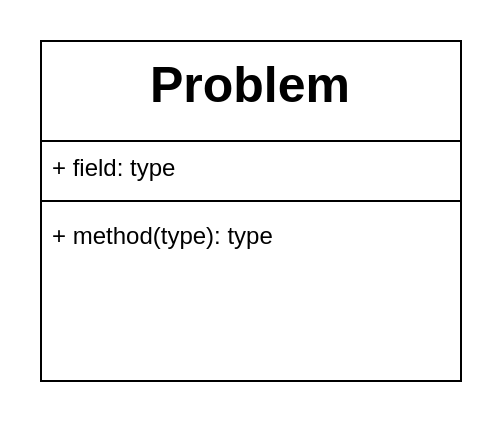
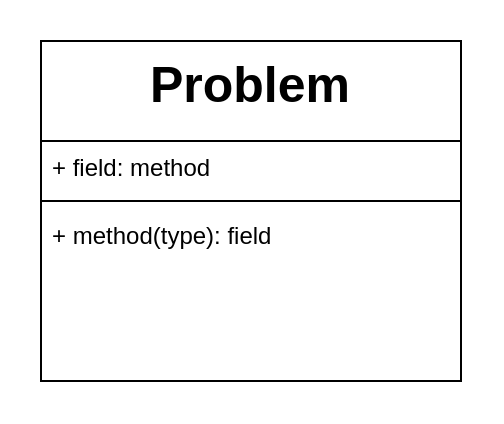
node "+ field: type": label "+ field: type" -> "+ field: method"
node "+ method(type): type": label "+ method(type): type" -> "+ method(type): field"
